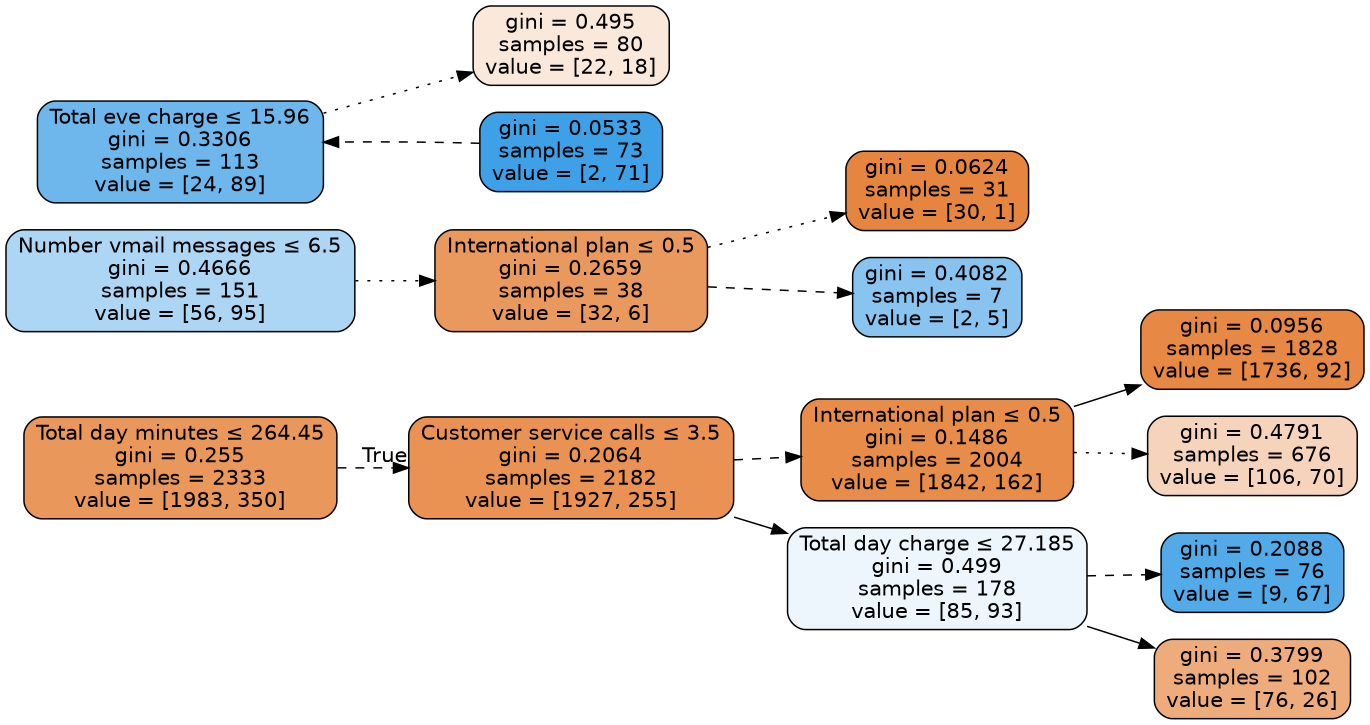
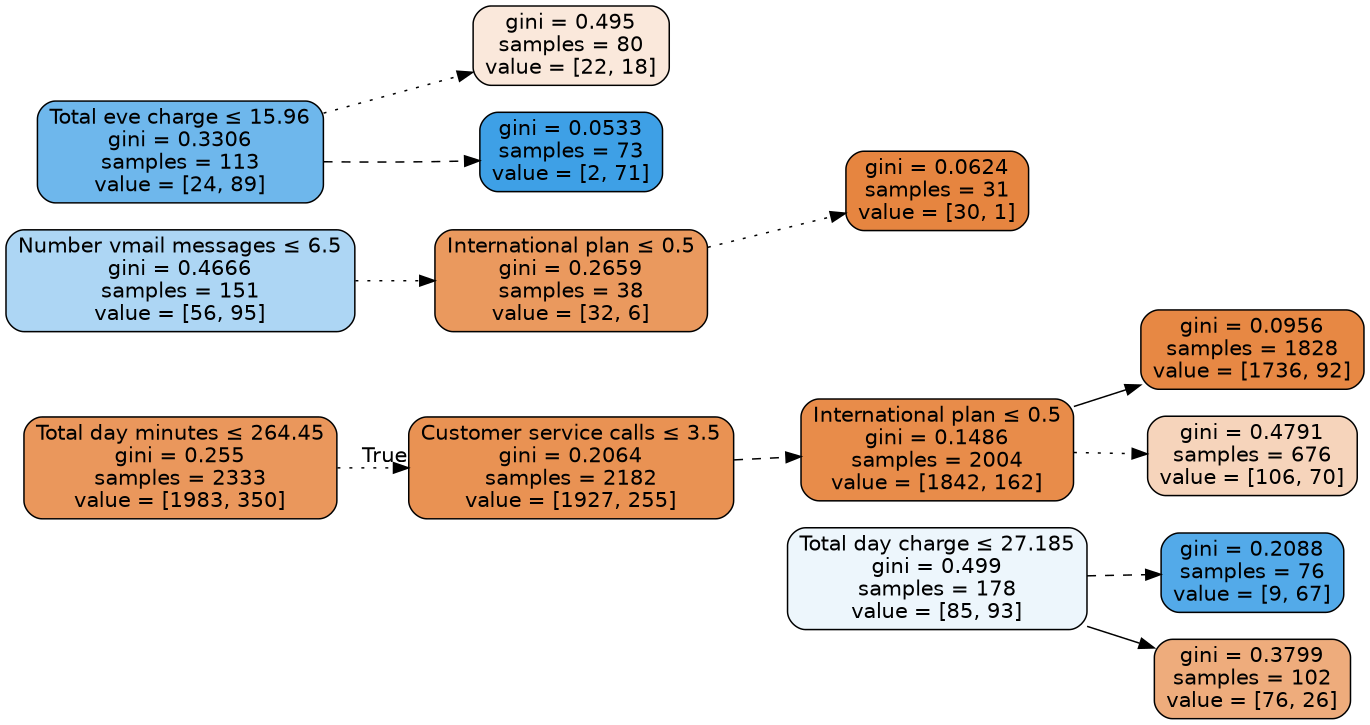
edge "gini = 0.0533" -> "Total eve charge ≤ 15.96": reversed
node "gini = 0.4082": removed
edge "Total day minutes ≤ 264.45" -> "Customer service calls ≤ 3.5": style dashed -> dotted
edge "Customer service calls ≤ 3.5" -> "Total day charge ≤ 27.185": removed
